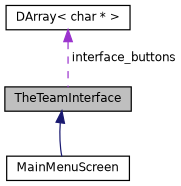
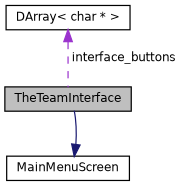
edge "MainMenuScreen" -> "TheTeamInterface": reversed
